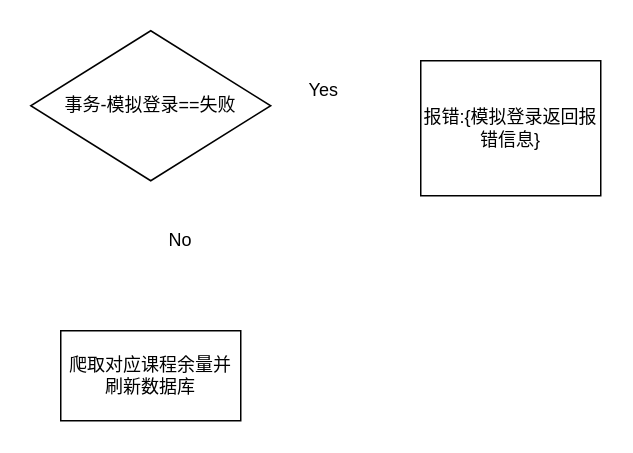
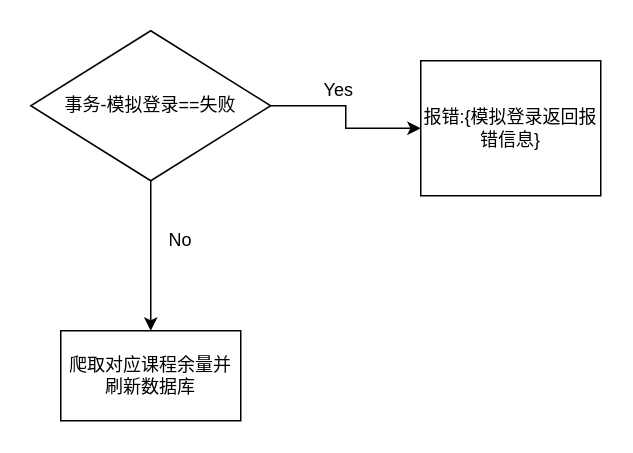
node "Yes": moved (323, 91) -> (338, 91)
edge "事务-模拟登录==失败" -> "报错:{模拟登录返回报错信息}": added
edge "事务-模拟登录==失败" -> "爬取对应课程余量并刷新数据库": added
